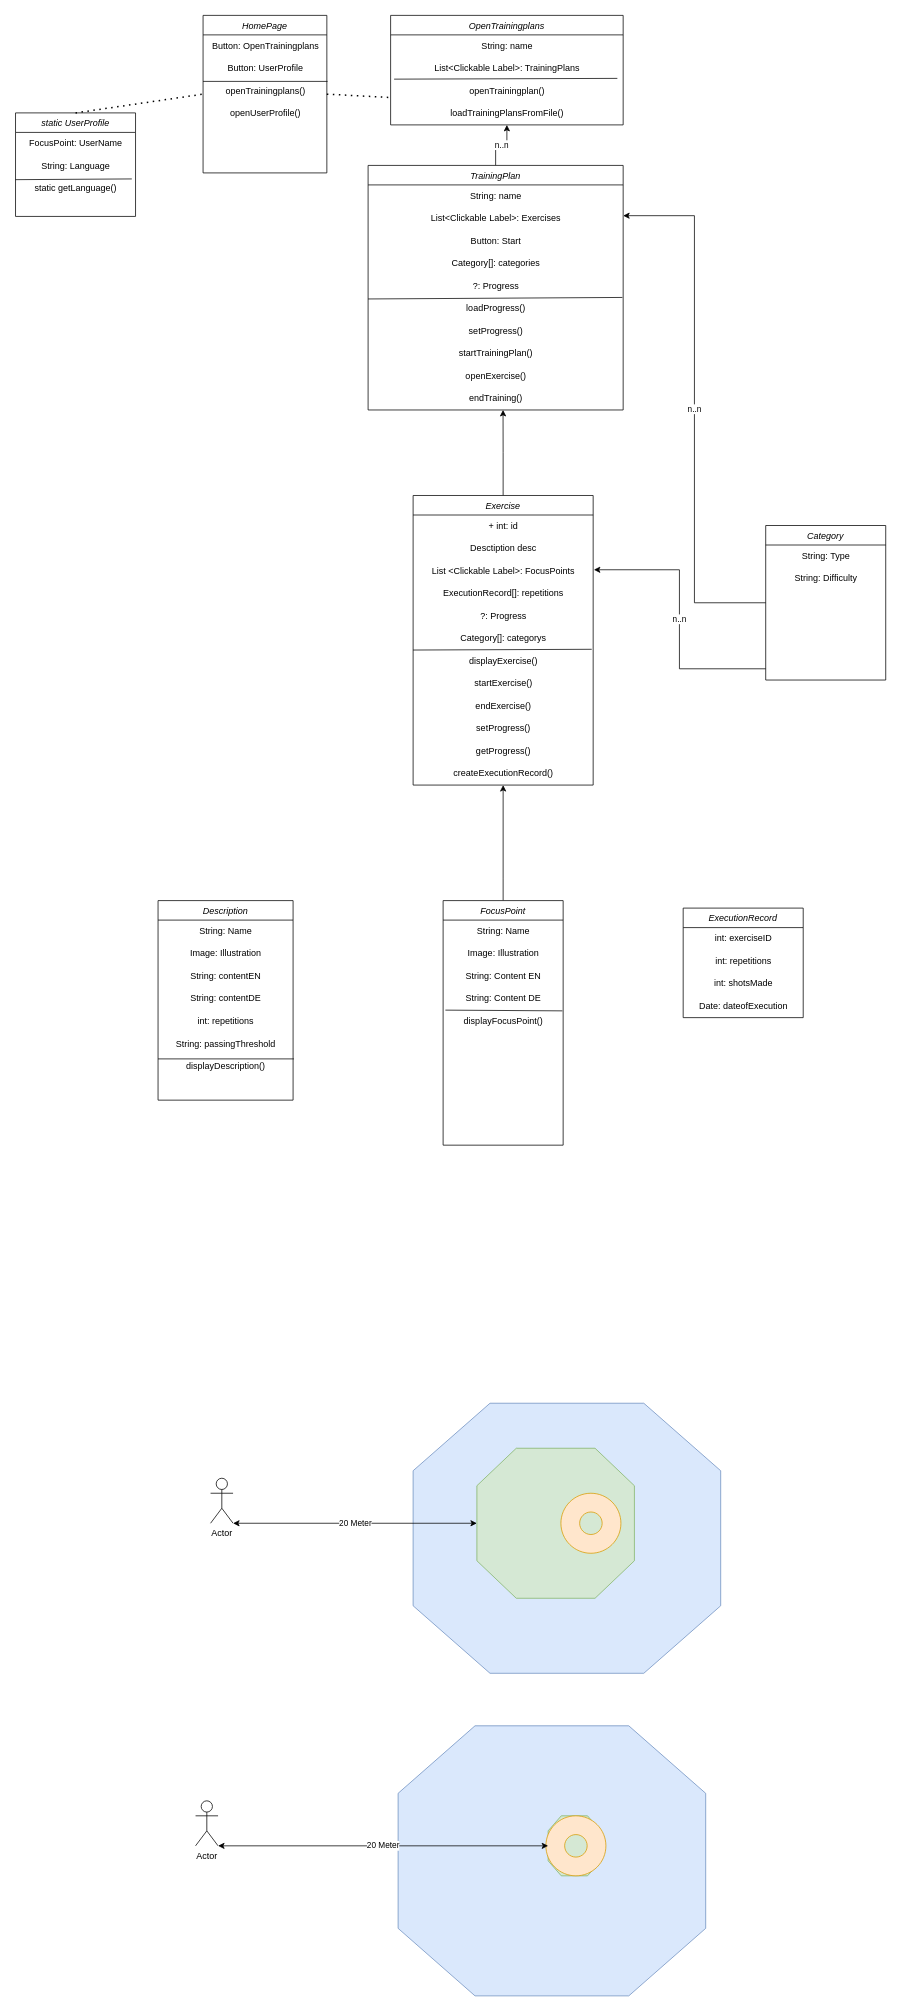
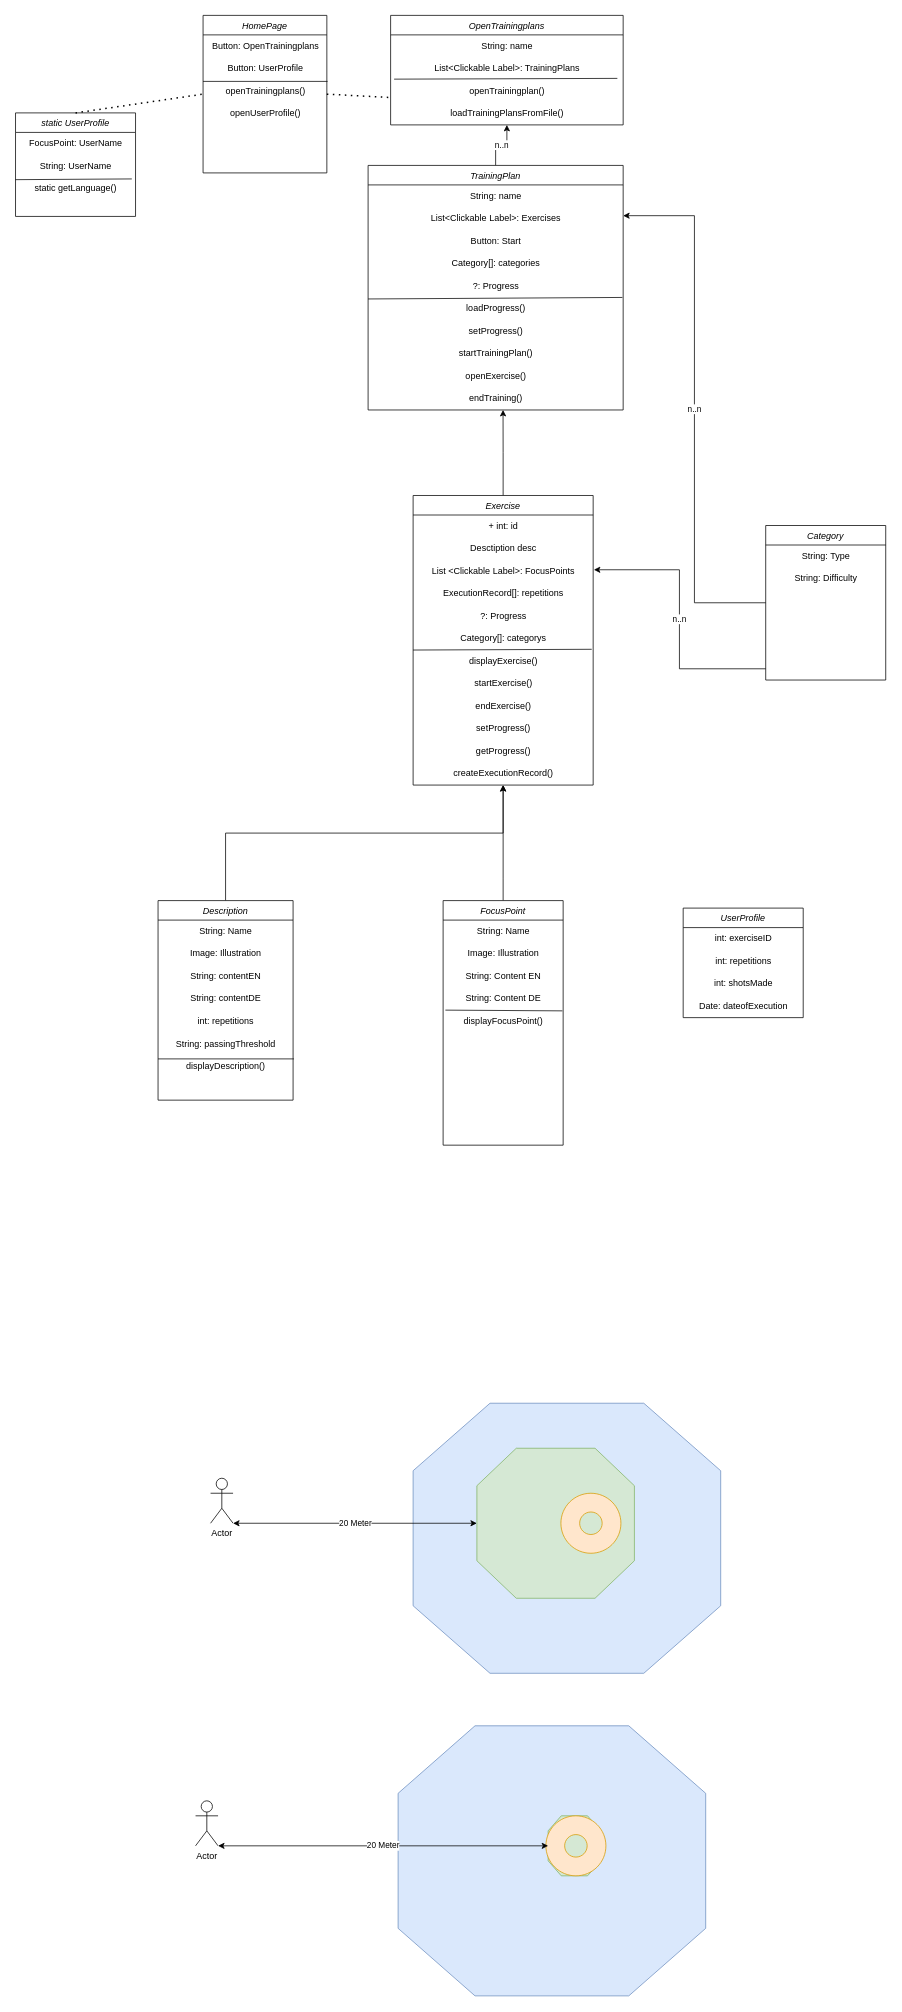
node "String: Language": label "String: Language" -> "String: UserName"
edge "Description" -> "Exercise": added
node "ExecutionRecord": label "ExecutionRecord" -> "UserProfile"
